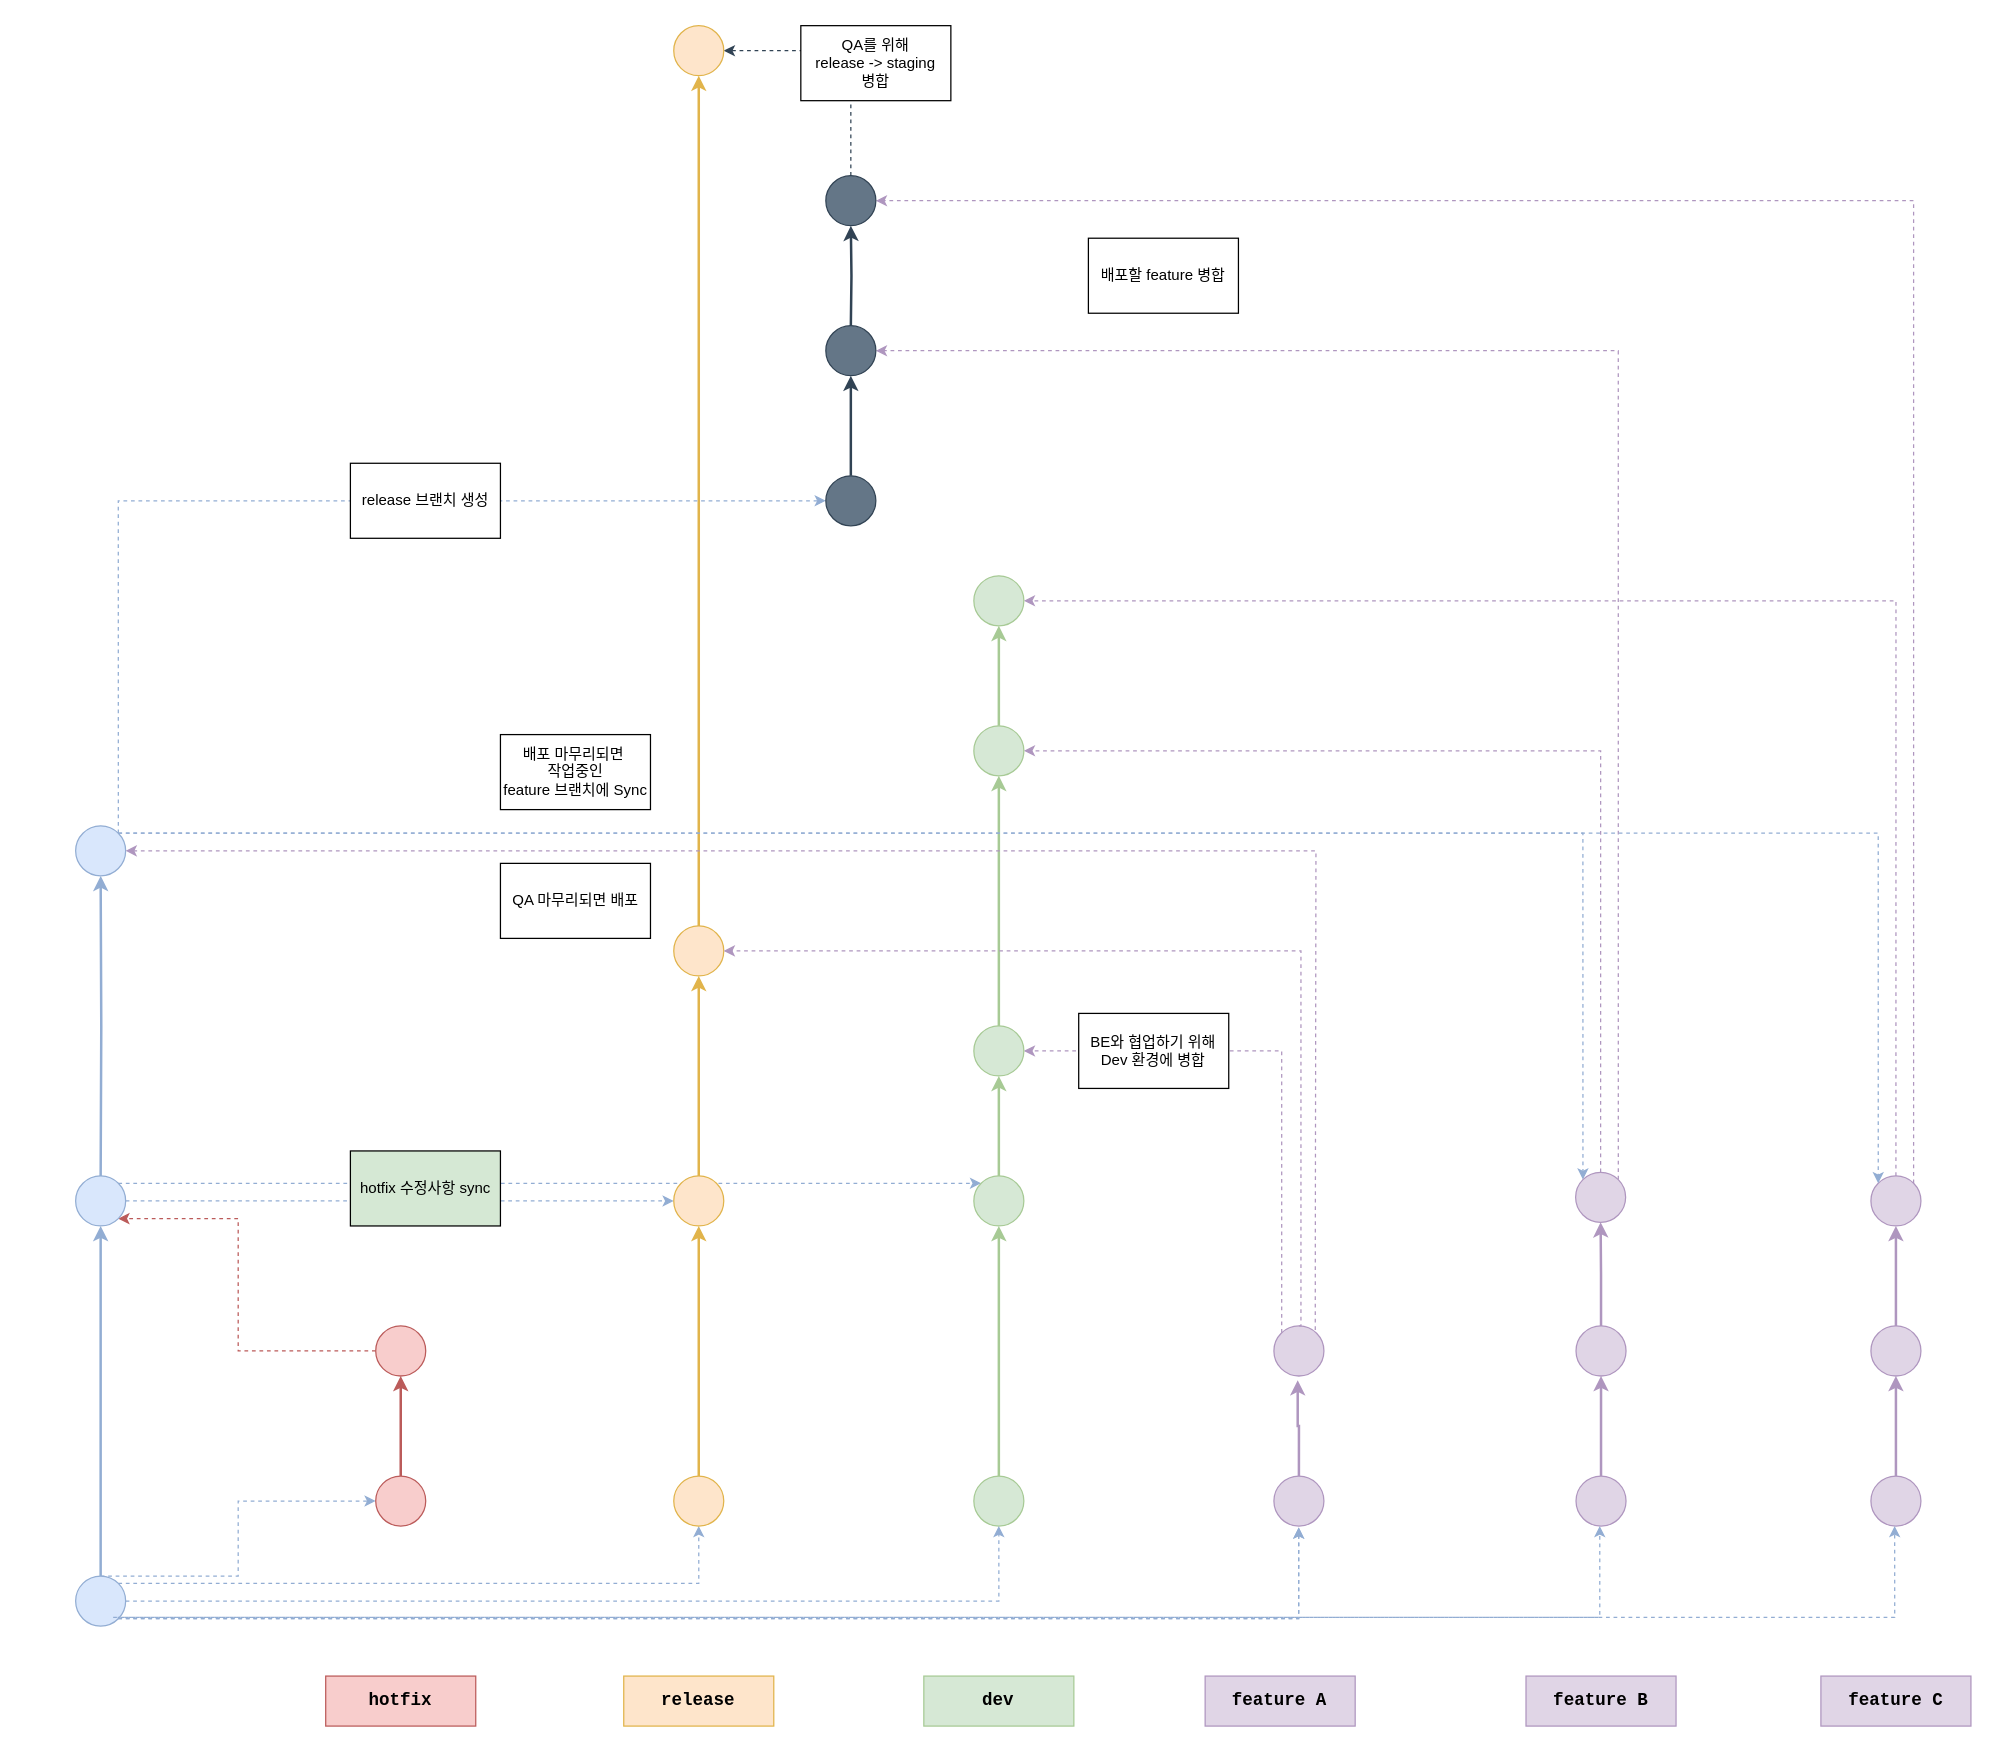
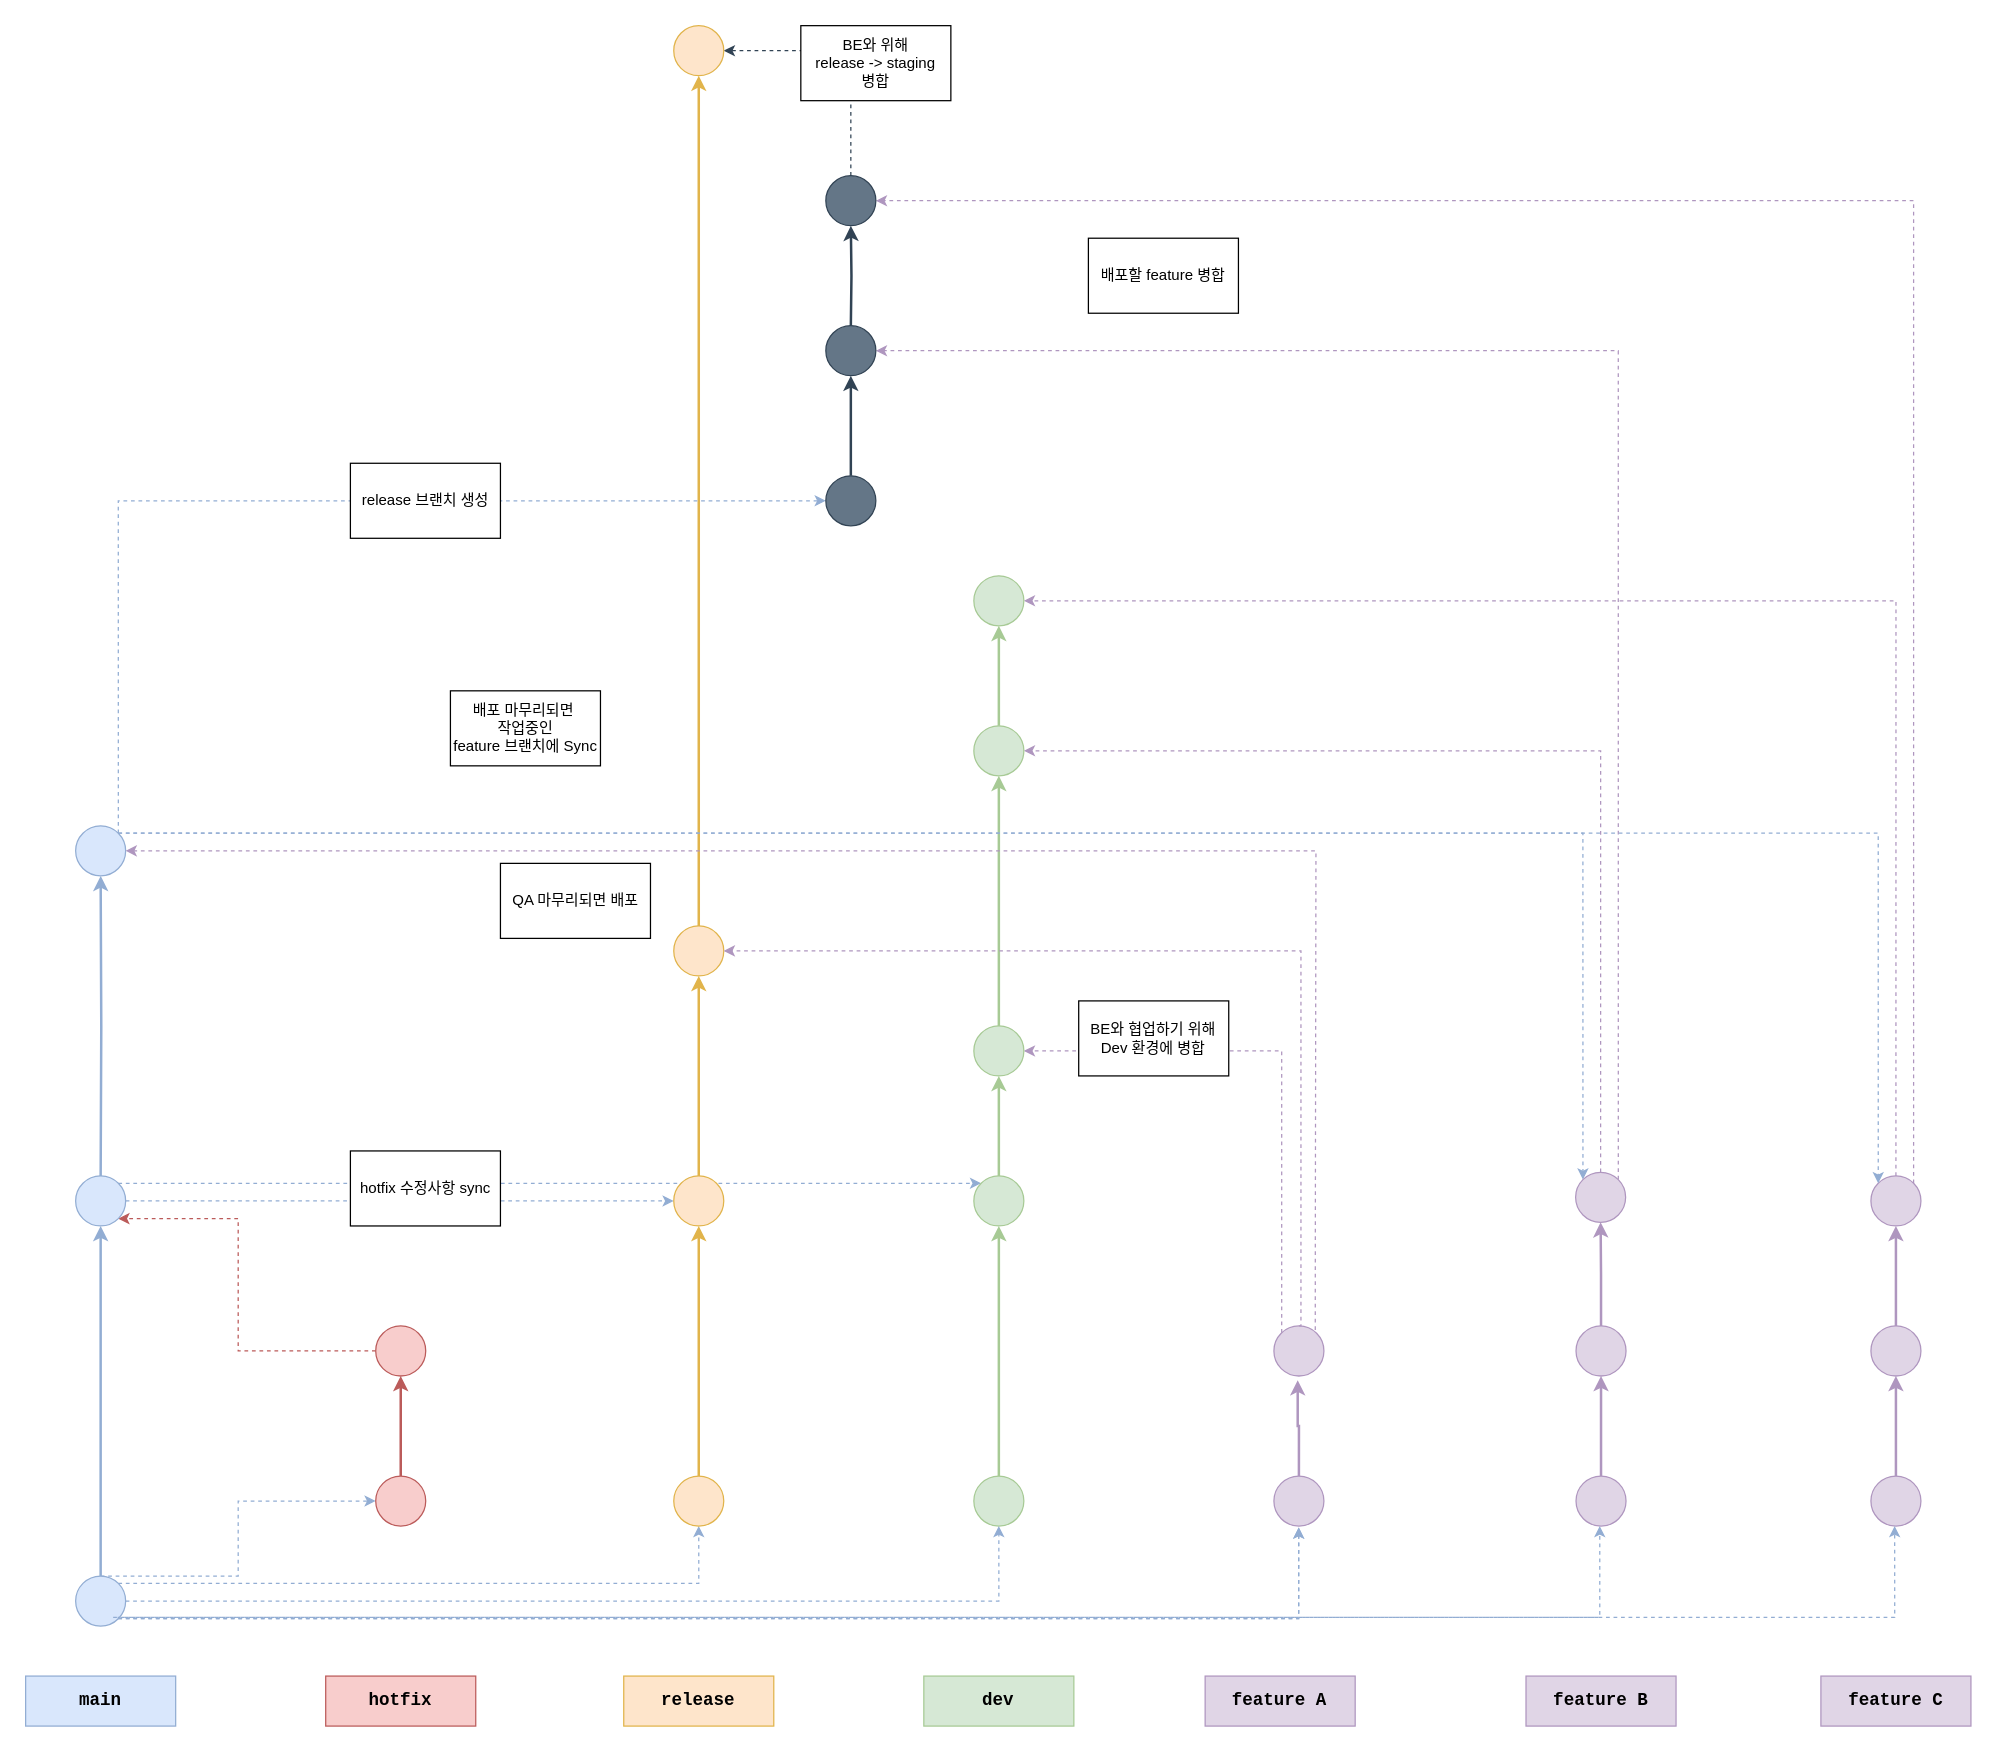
node "QA를 위해 release -> staging 병합": label "QA를 위해 release -> staging 병합" -> "BE와 위해 release -> staging 병합"
node "배포 마무리되면 작업중인 feature 브랜치에 Sync": moved (575, 772) -> (525, 728)
node "BE와 협업하기 위해 Dev 환경에 병합": moved (1153, 1051) -> (1153, 1038)
node "hotfix 수정사항 sync": fillcolor #d5e8d4 -> #ffffff
node "main": added
